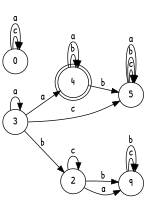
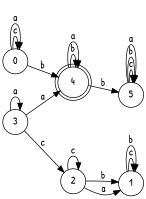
edge "0" -> "4": added, label "b"
edge "3" -> "5": removed, label "c"
edge "3" -> "2": label "b" -> "c"
node "9": label "9" -> "1"
